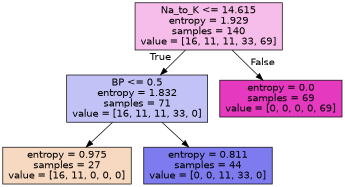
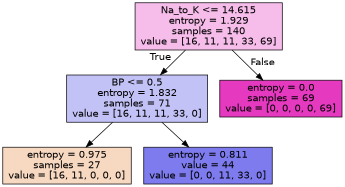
node "entropy = 0.811 samples = 44 value = [0, 0, 11, 33, 0]": label "entropy = 0.811 samples = 44 value = [0, 0, 11, 33, 0]" -> "entropy = 0.811 value = 44 value = [0, 0, 11, 33, 0]"
